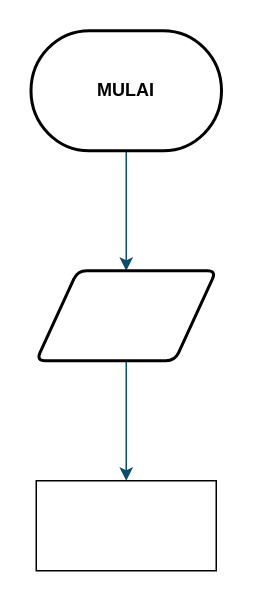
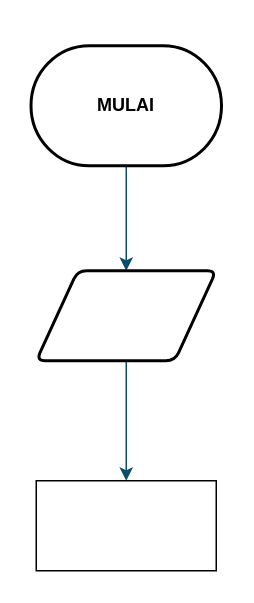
node "MULAI": moved (126, 91) -> (126, 106)
